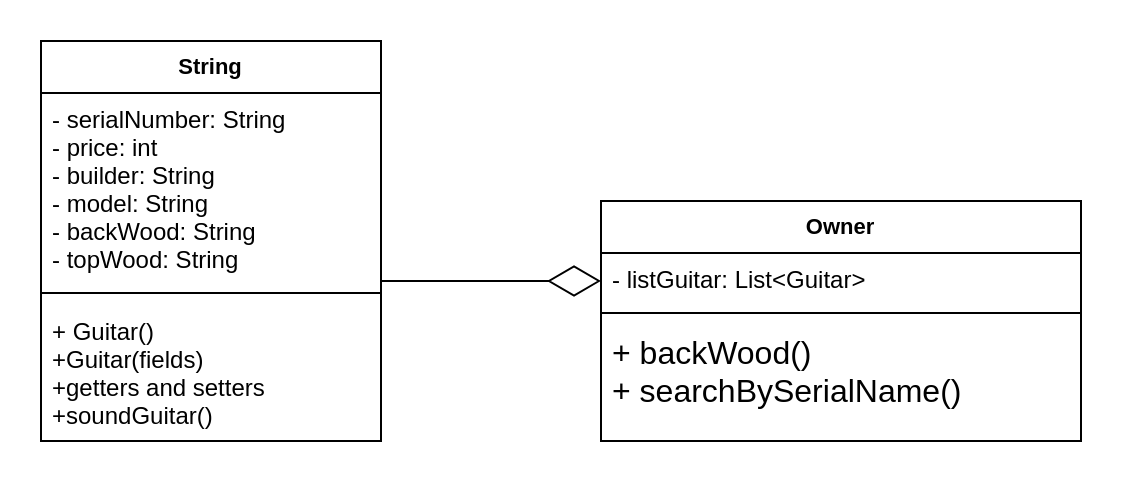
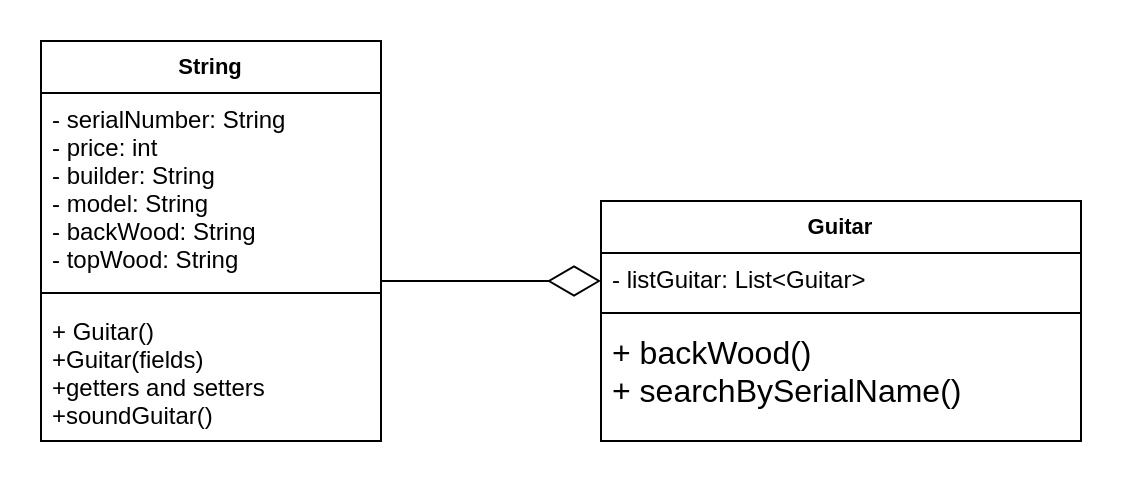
node "Owner": label "Owner" -> "Guitar"
